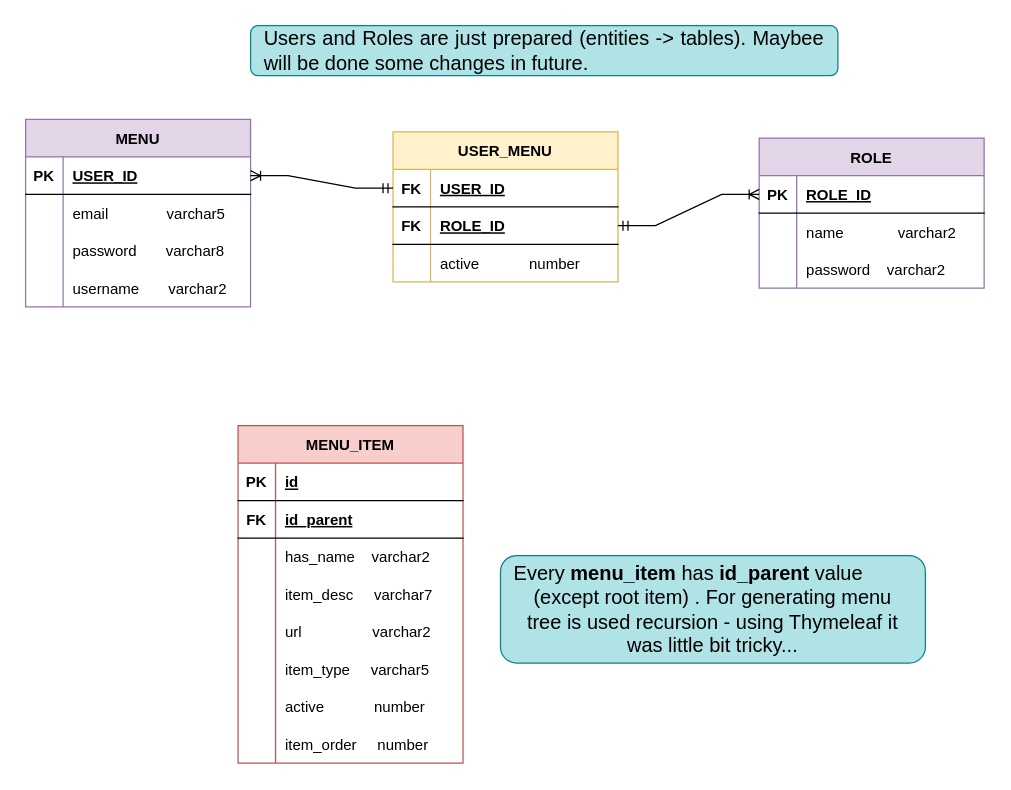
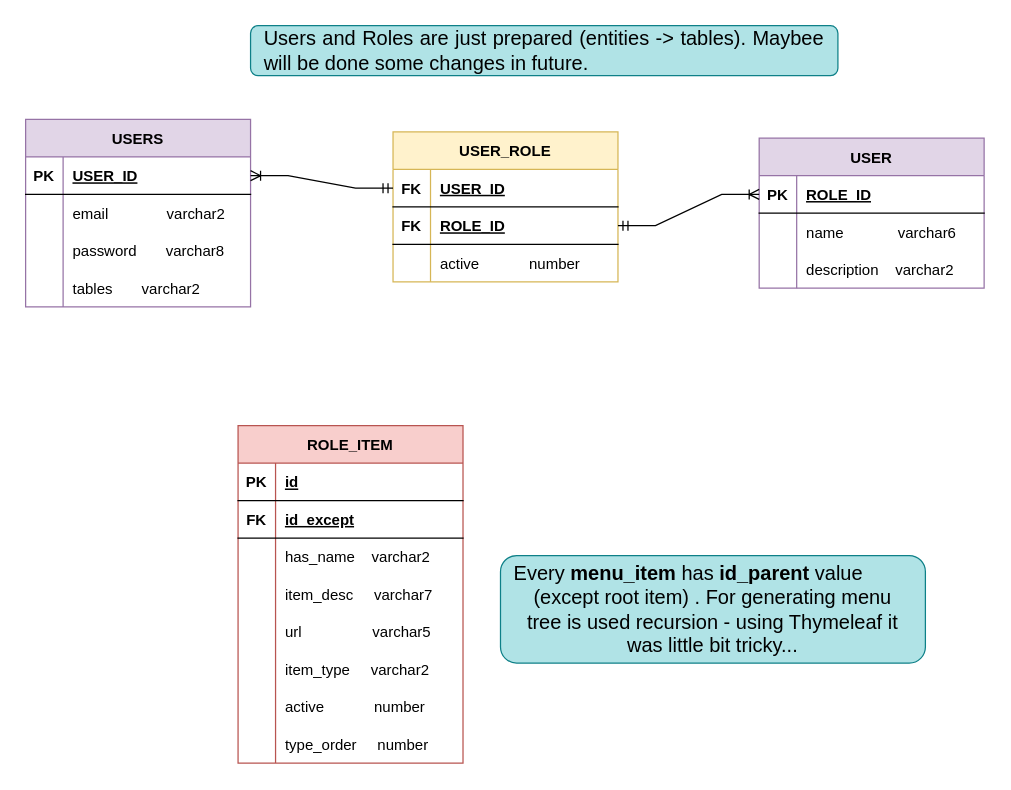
node "MENU": label "MENU" -> "USERS"
node "USER_MENU": label "USER_MENU" -> "USER_ROLE"
node "ROLE": label "ROLE" -> "USER"
node "email varchar5": label "email varchar5" -> "email varchar2"
node "name varchar2": label "name varchar2" -> "name varchar6"
node "password varchar2": label "password varchar2" -> "description varchar2"
node "username varchar2": label "username varchar2" -> "tables varchar2"
node "MENU_ITEM": label "MENU_ITEM" -> "ROLE_ITEM"
node "id_parent": label "id_parent" -> "id_except"
node "url varchar2": label "url varchar2" -> "url varchar5"
node "item_type varchar5": label "item_type varchar5" -> "item_type varchar2"
node "item_order number": label "item_order number" -> "type_order number"
